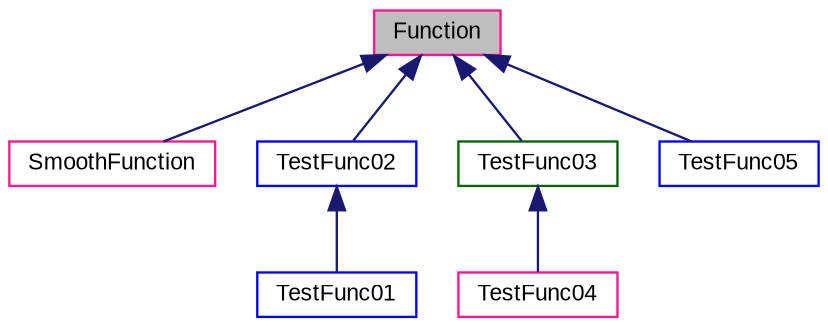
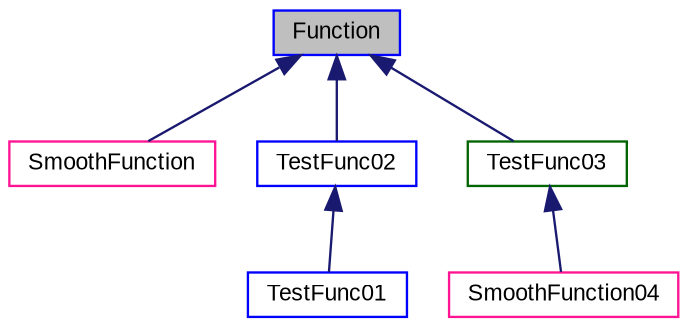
node "Function": color deeppink -> blue
node "TestFunc05": removed
node "TestFunc04": label "TestFunc04" -> "SmoothFunction04"
